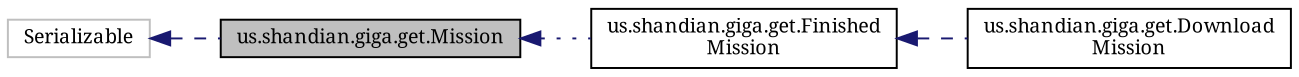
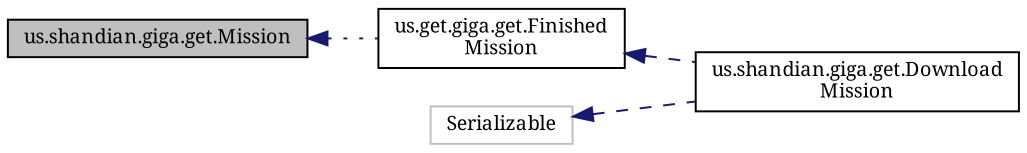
edge "us.shandian.giga.get.Mission" -> "Serializable": now "us.shandian.giga.get.Download Mission" -> "Serializable"
node "us.shandian.giga.get.Finished Mission": label "us.shandian.giga.get.Finished Mission" -> "us.get.giga.get.Finished Mission"
